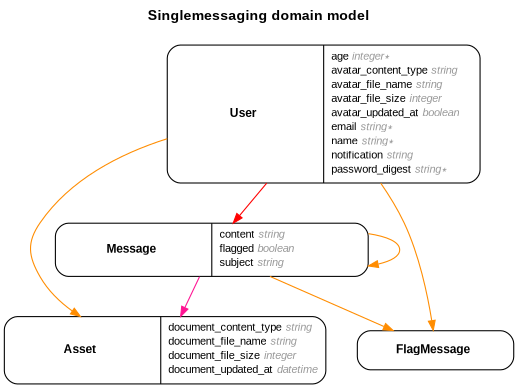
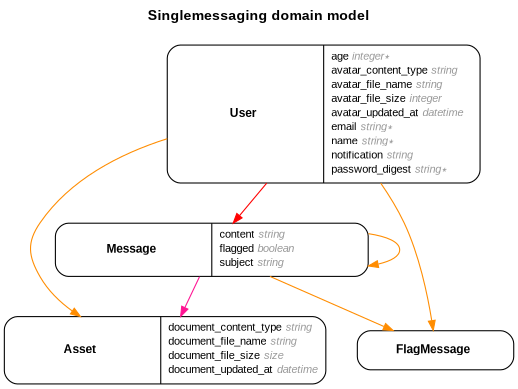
node "User": text "boolean" -> "datetime"
node "Asset": text "integer" -> "size"
